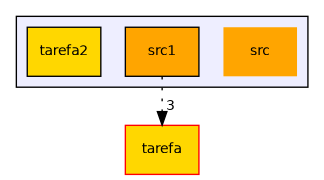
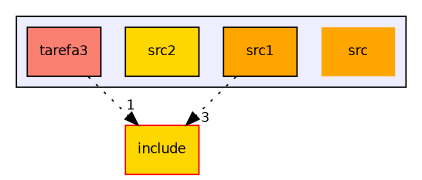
node "tarefa3": added
node "tarefa2": label "tarefa2" -> "src2"
node "tarefa": label "tarefa" -> "include"
